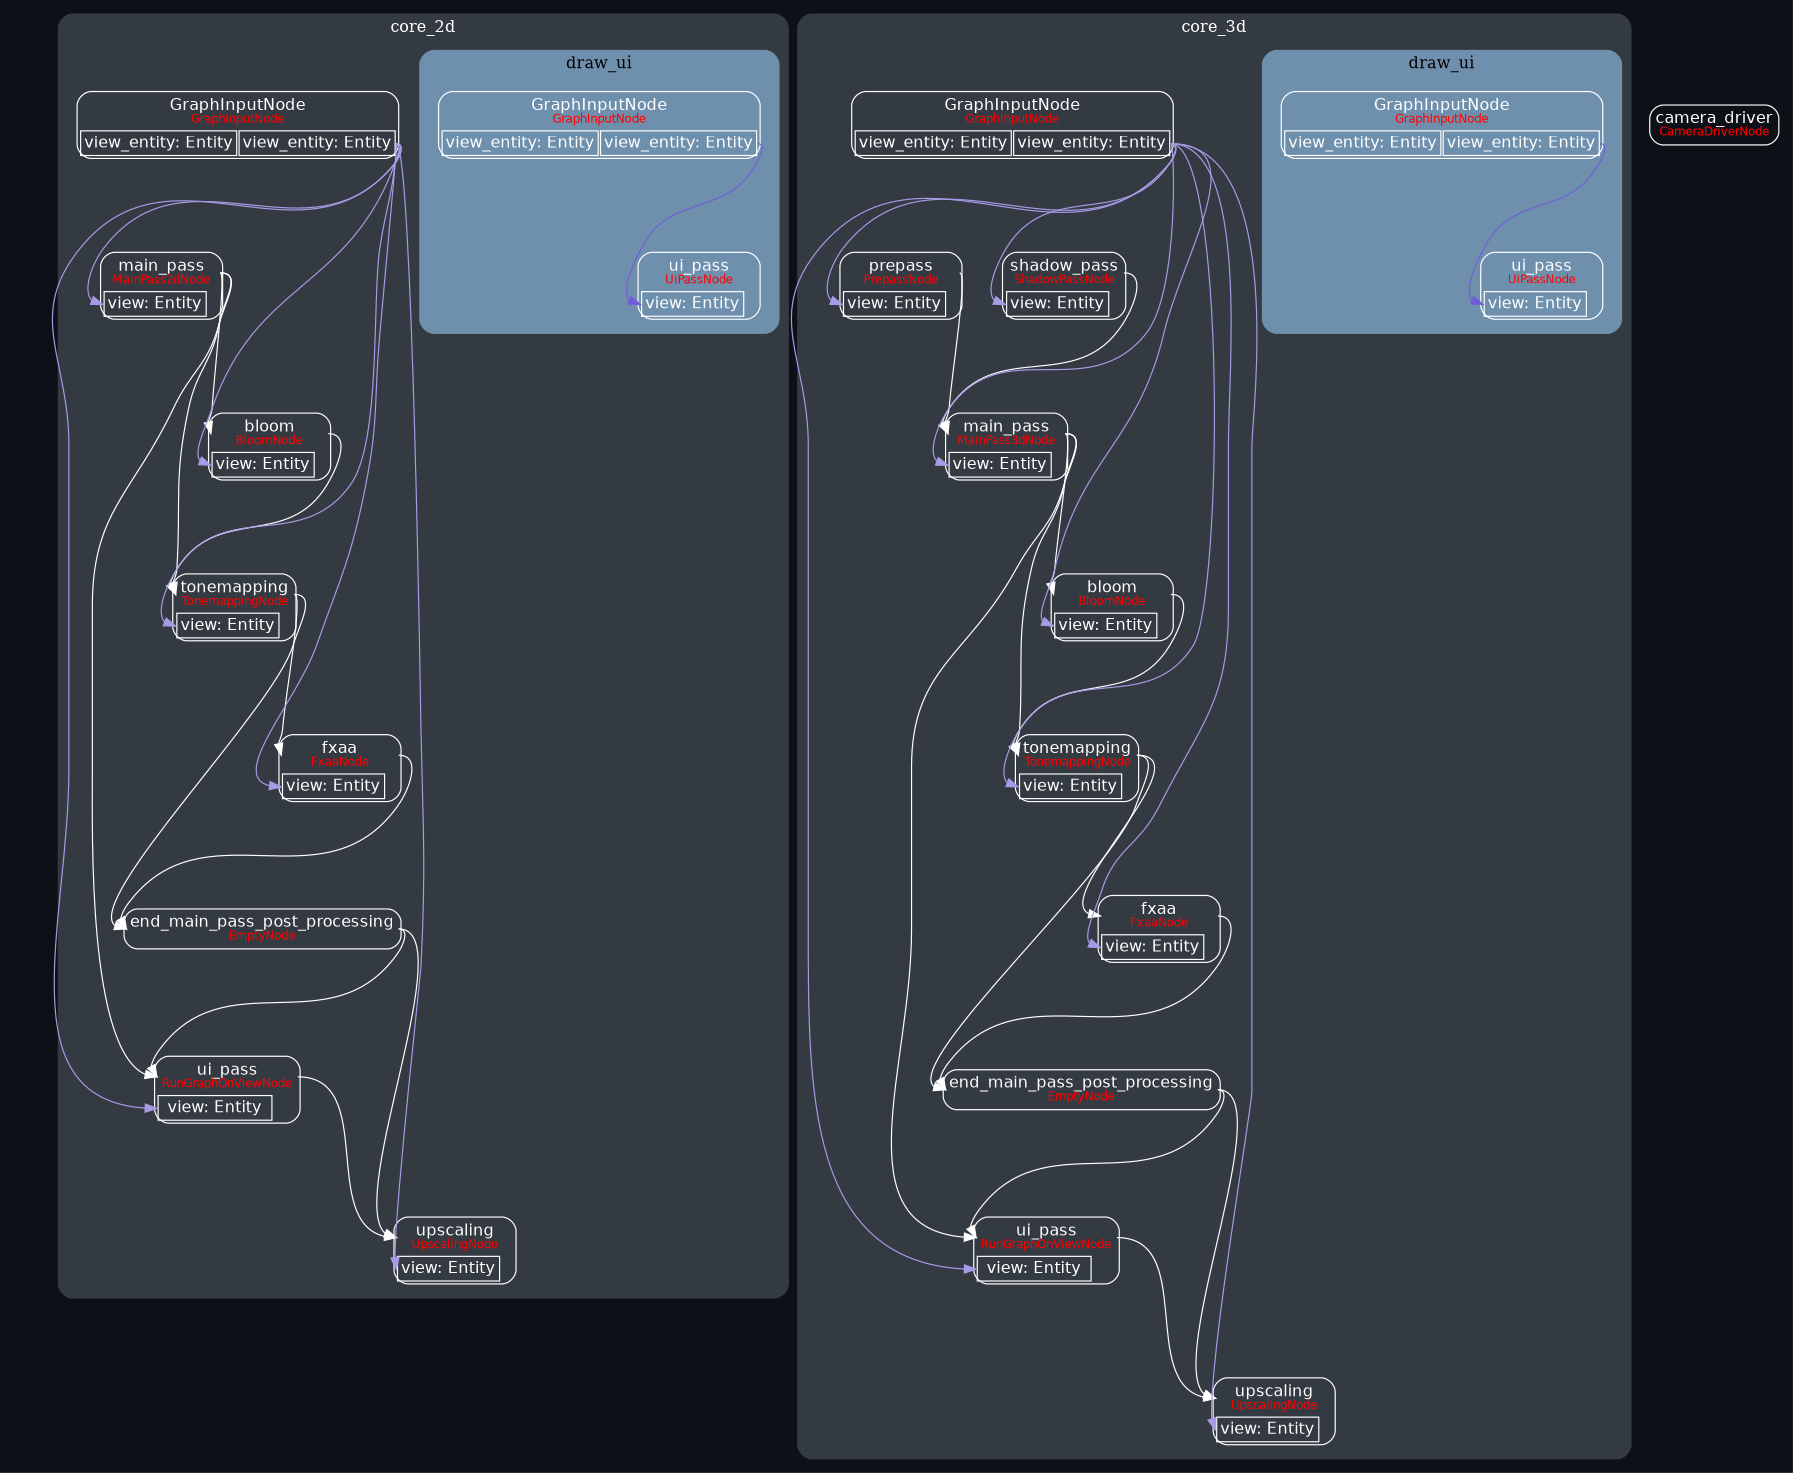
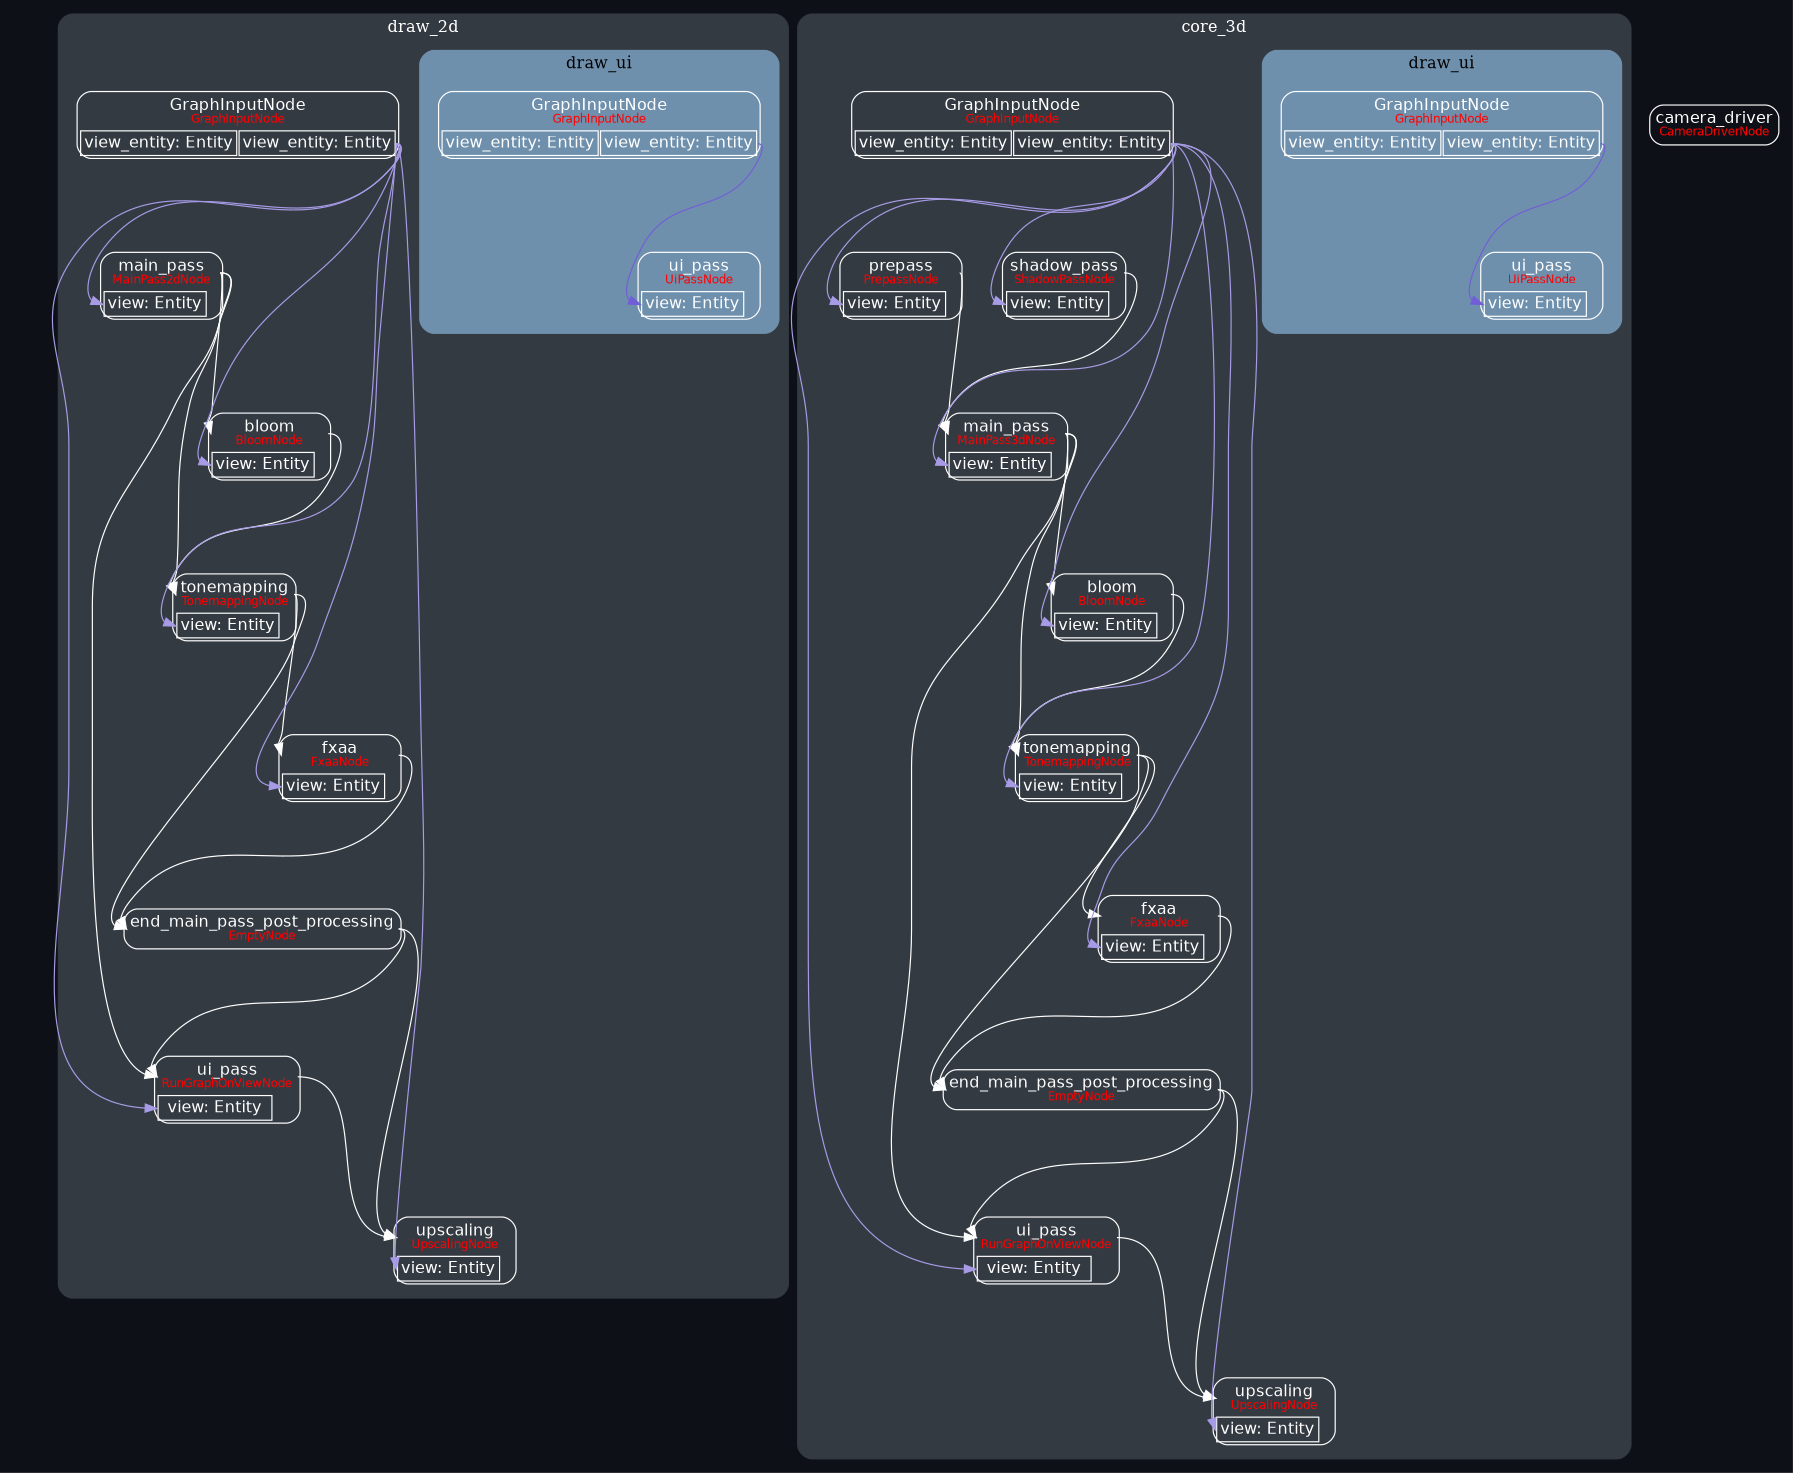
cluster "core_2d": label "core_2d" -> "draw_2d"
